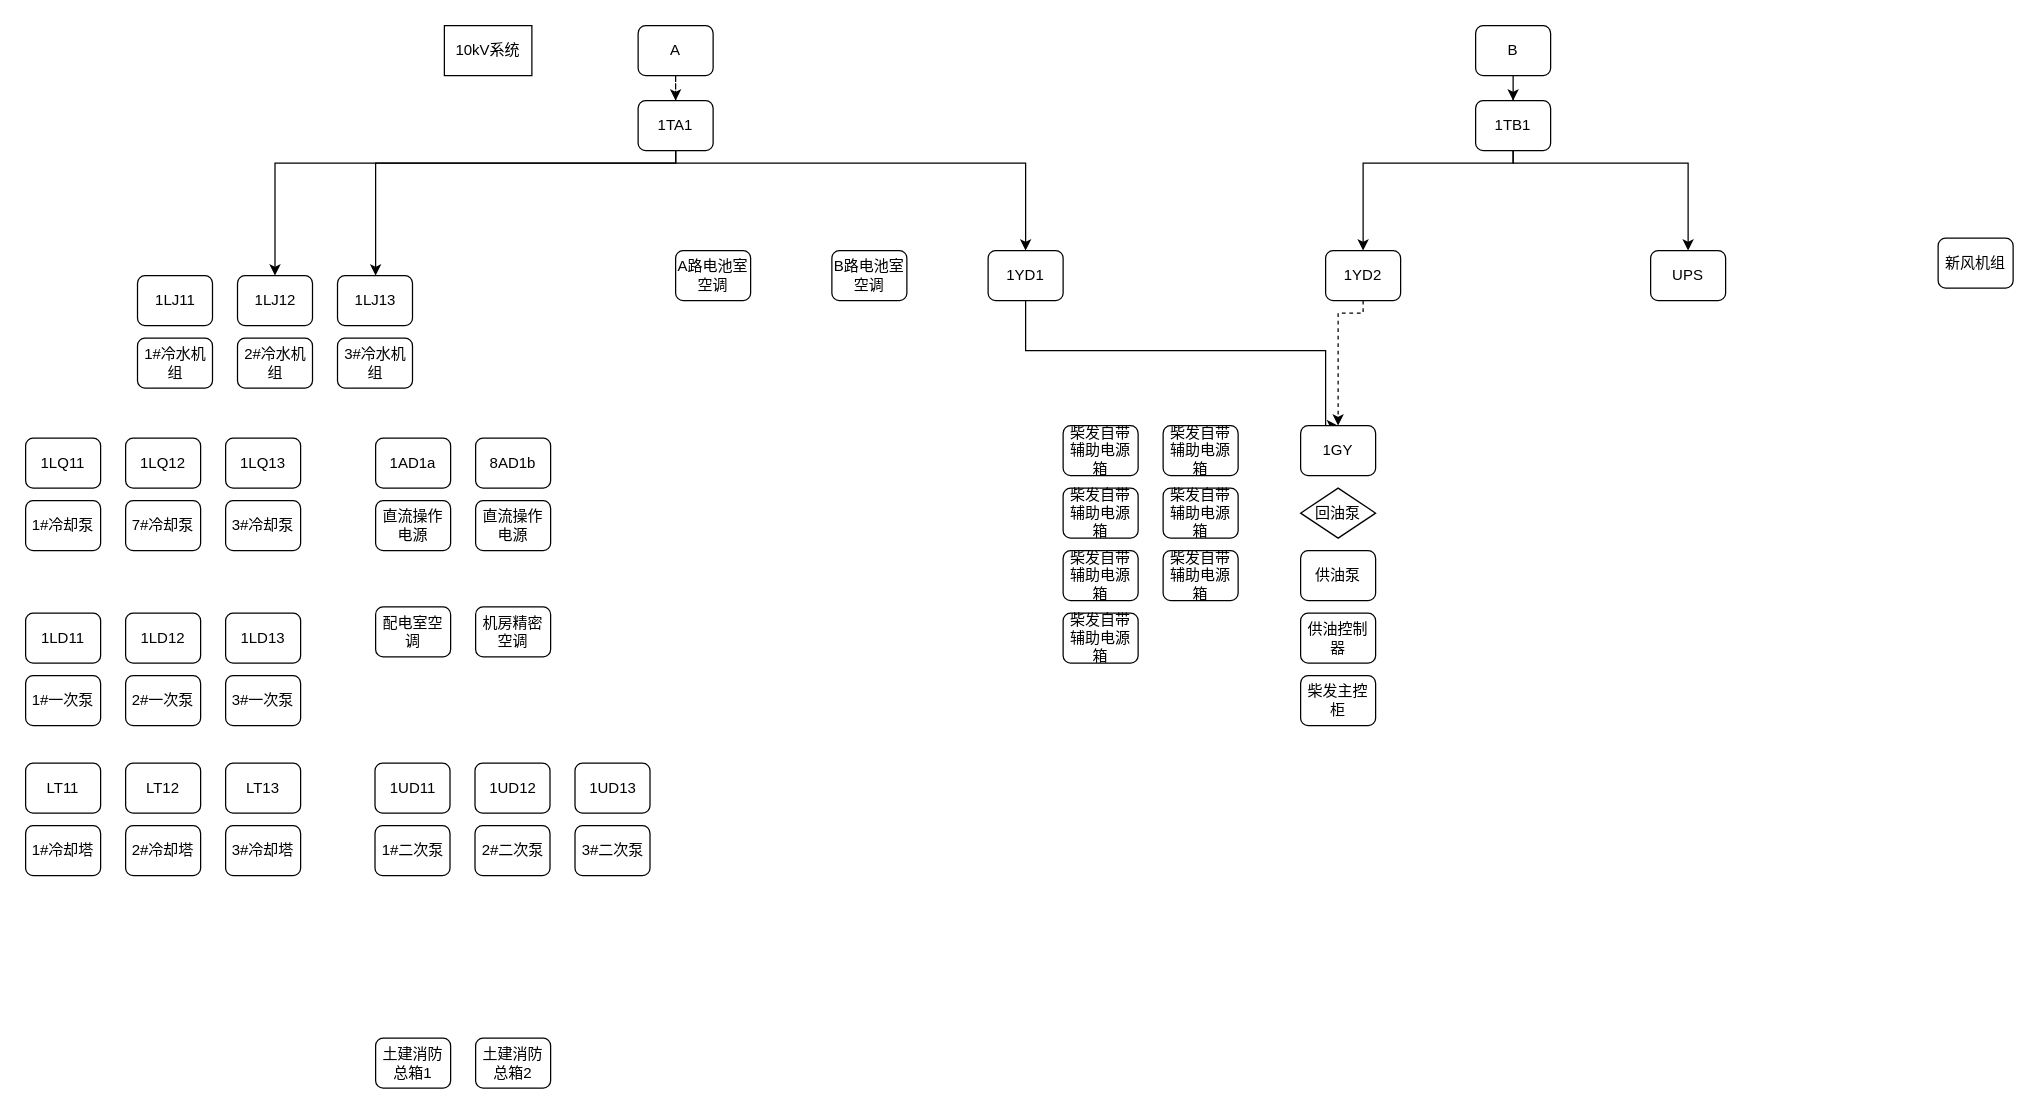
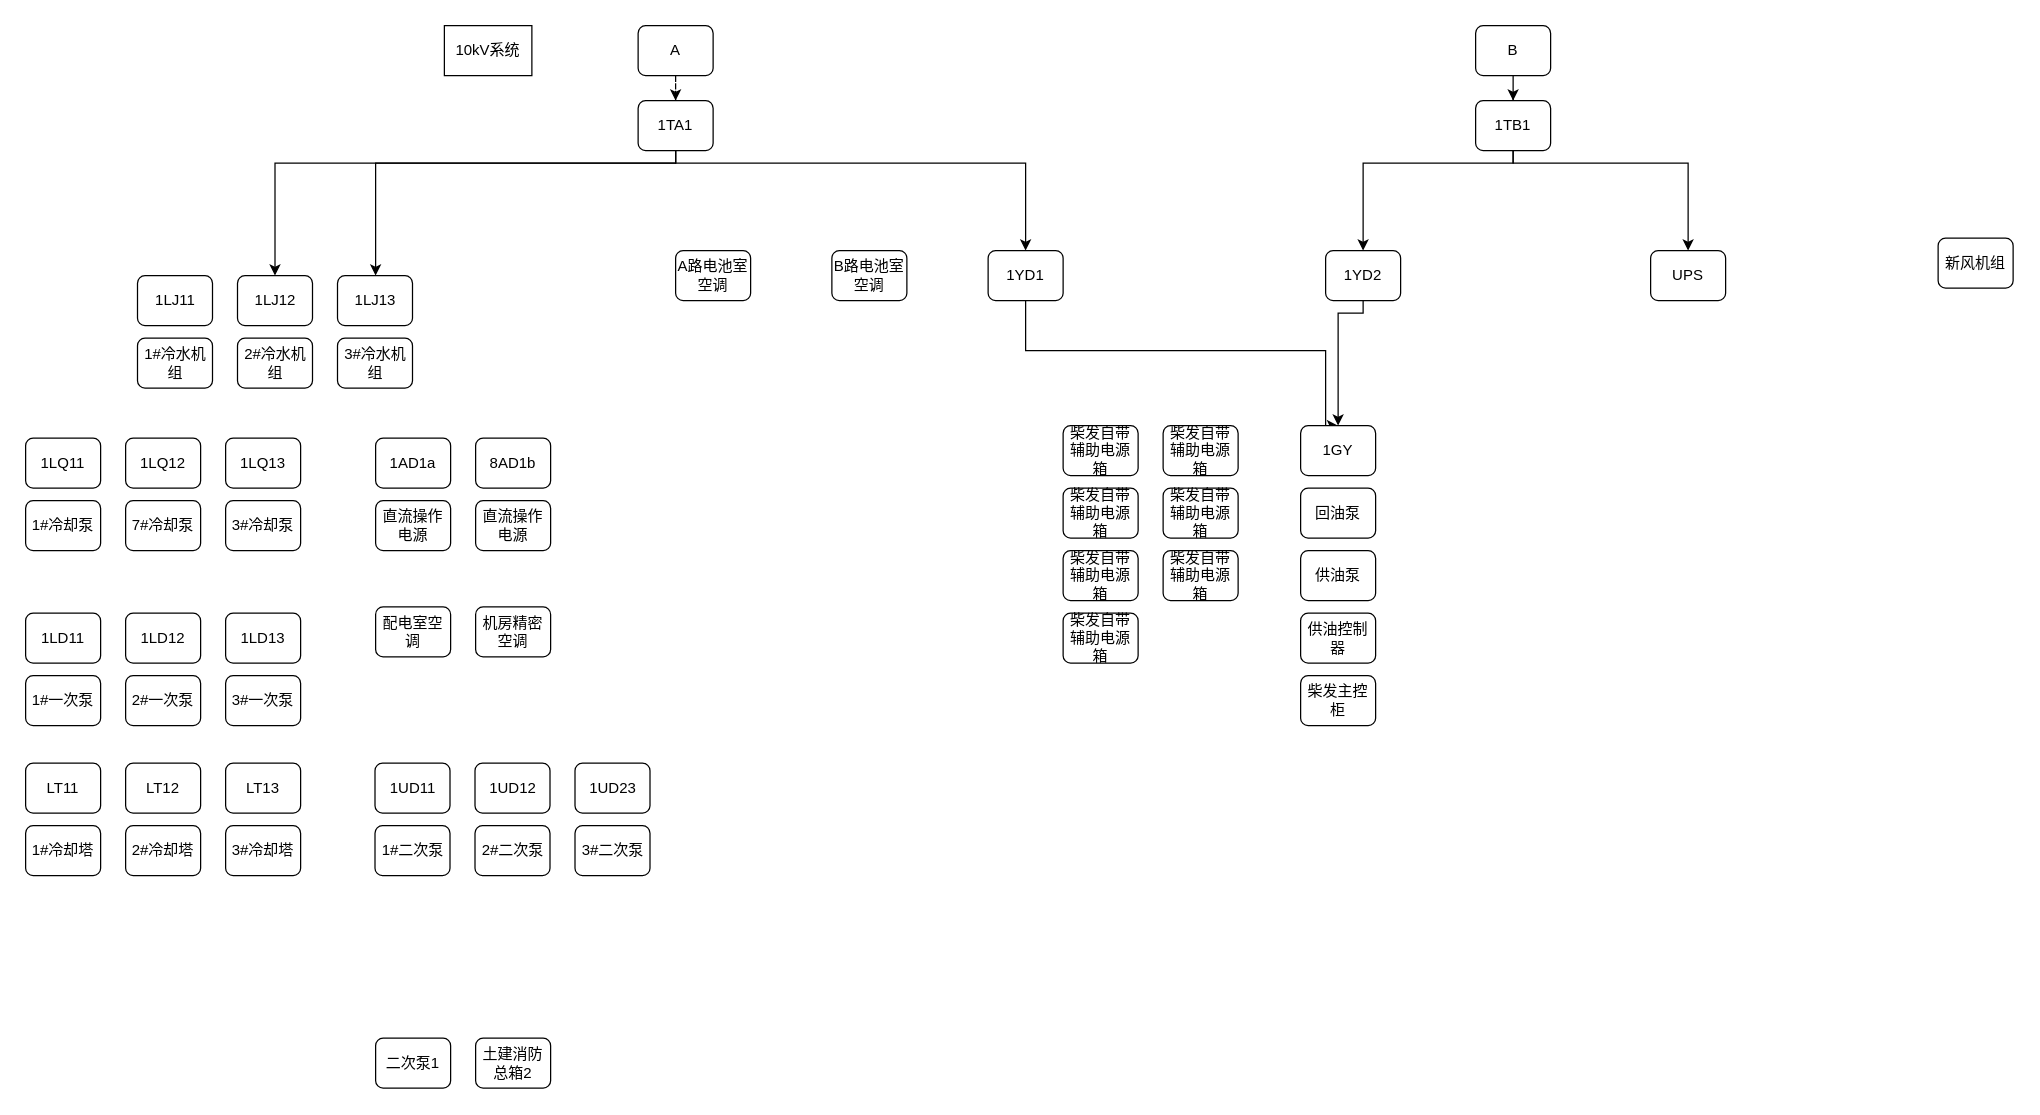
edge "1YD2" -> "1GY": style dashed -> solid
node "回油泵": shape diamond -> rounded rectangle
node "1UD13": label "1UD13" -> "1UD23"
node "土建消防总箱1": label "土建消防总箱1" -> "二次泵1"
